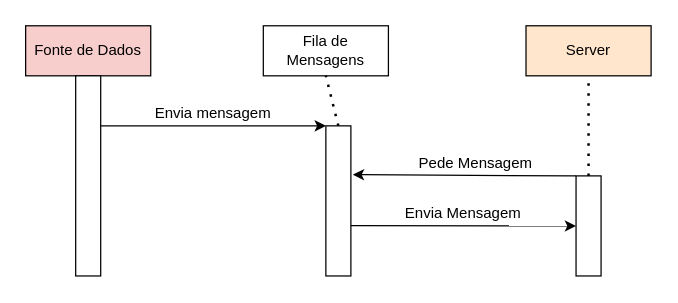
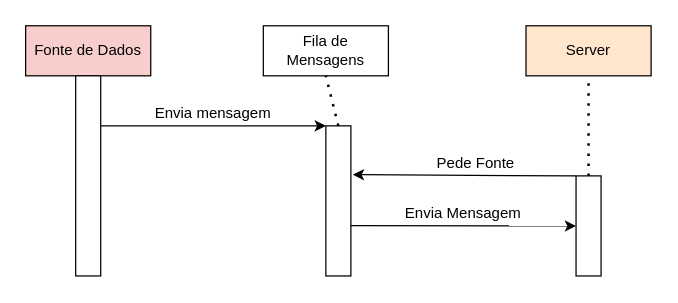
node "Pede Mensagem": label "Pede Mensagem" -> "Pede Fonte"
